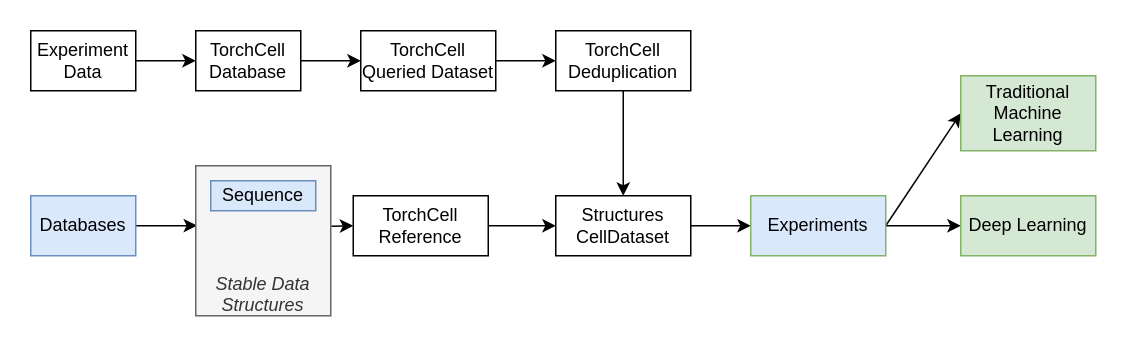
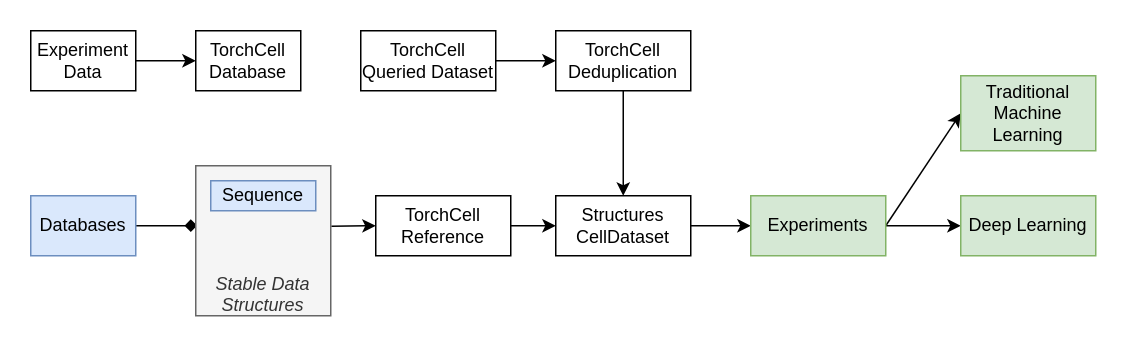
edge "TorchCell Database" -> "TorchCell Queried Dataset": removed
edge "Databases" -> "Stable Data Structures": arrowhead classic -> diamond
node "TorchCell Reference": moved (421, 226) -> (443, 226)
node "Experiments": fillcolor #dae8fc -> #d5e8d4
